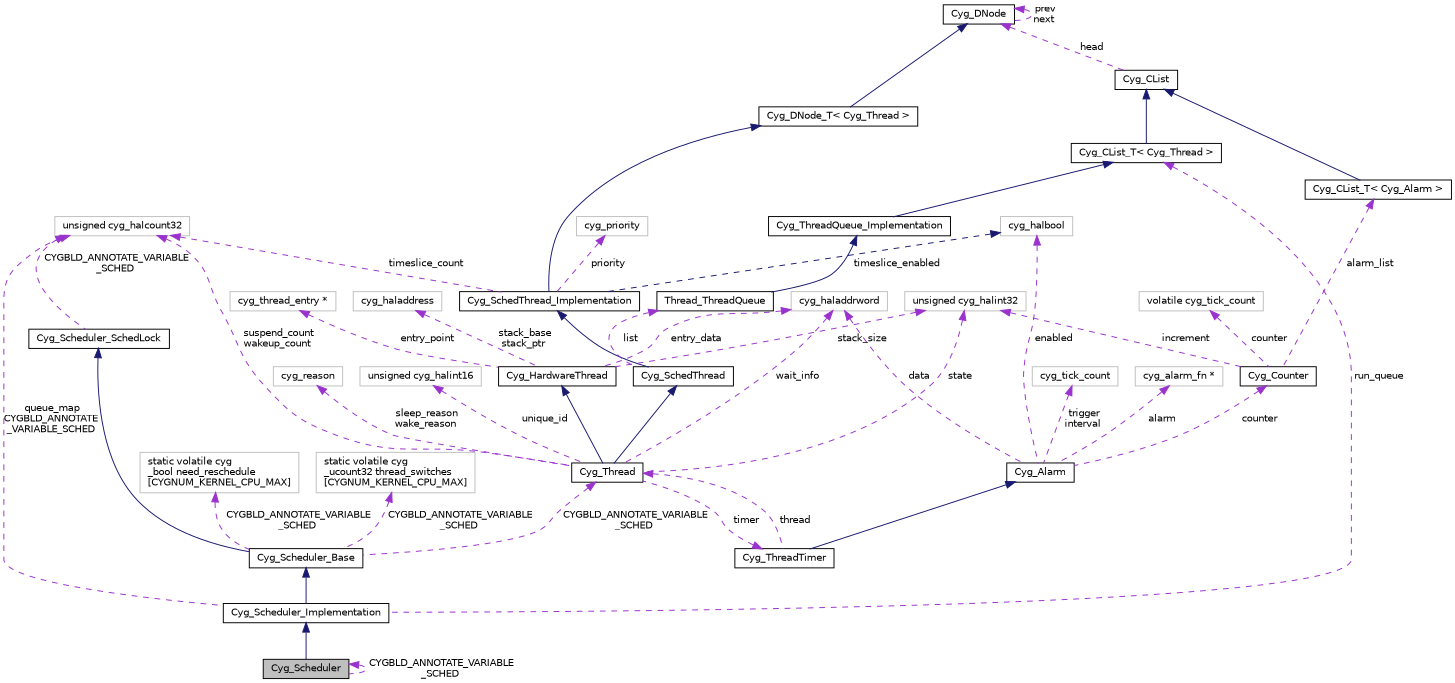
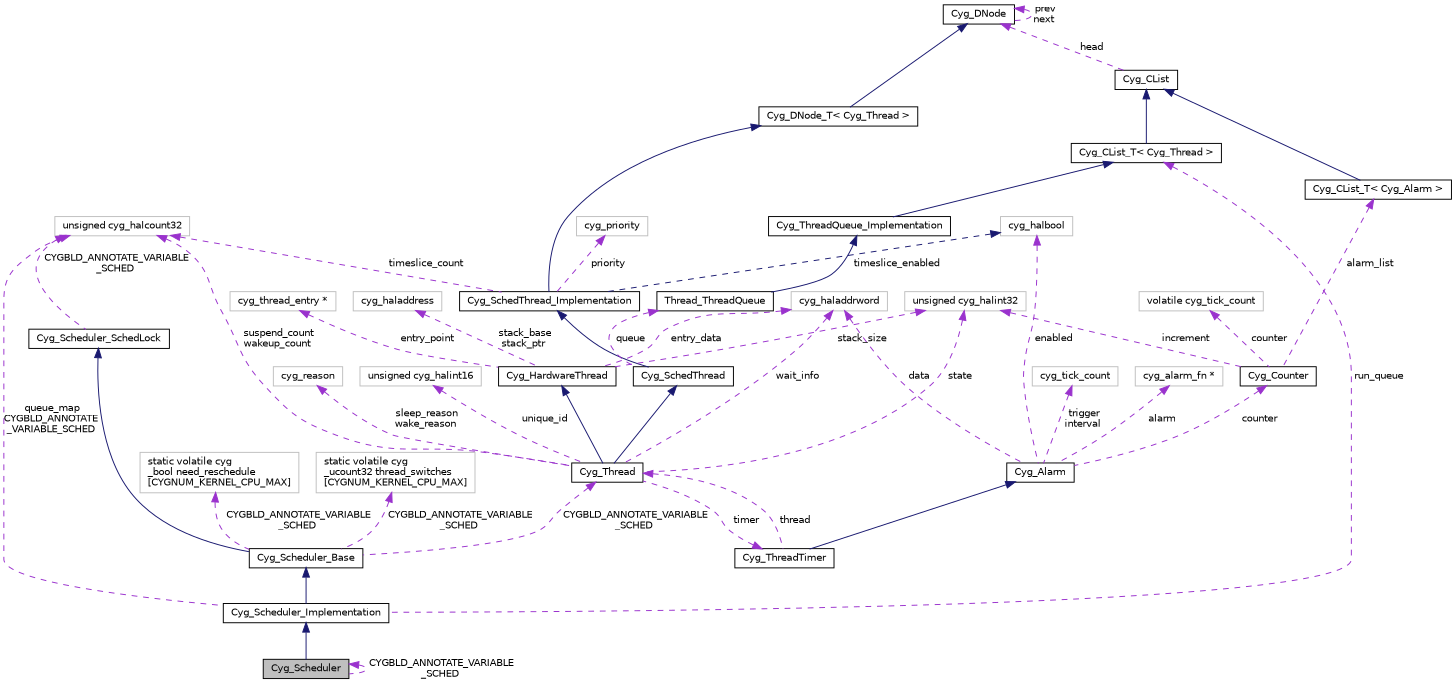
edge "Cyg_SchedThread" -> "Thread_ThreadQueue": label " list" -> " queue"
